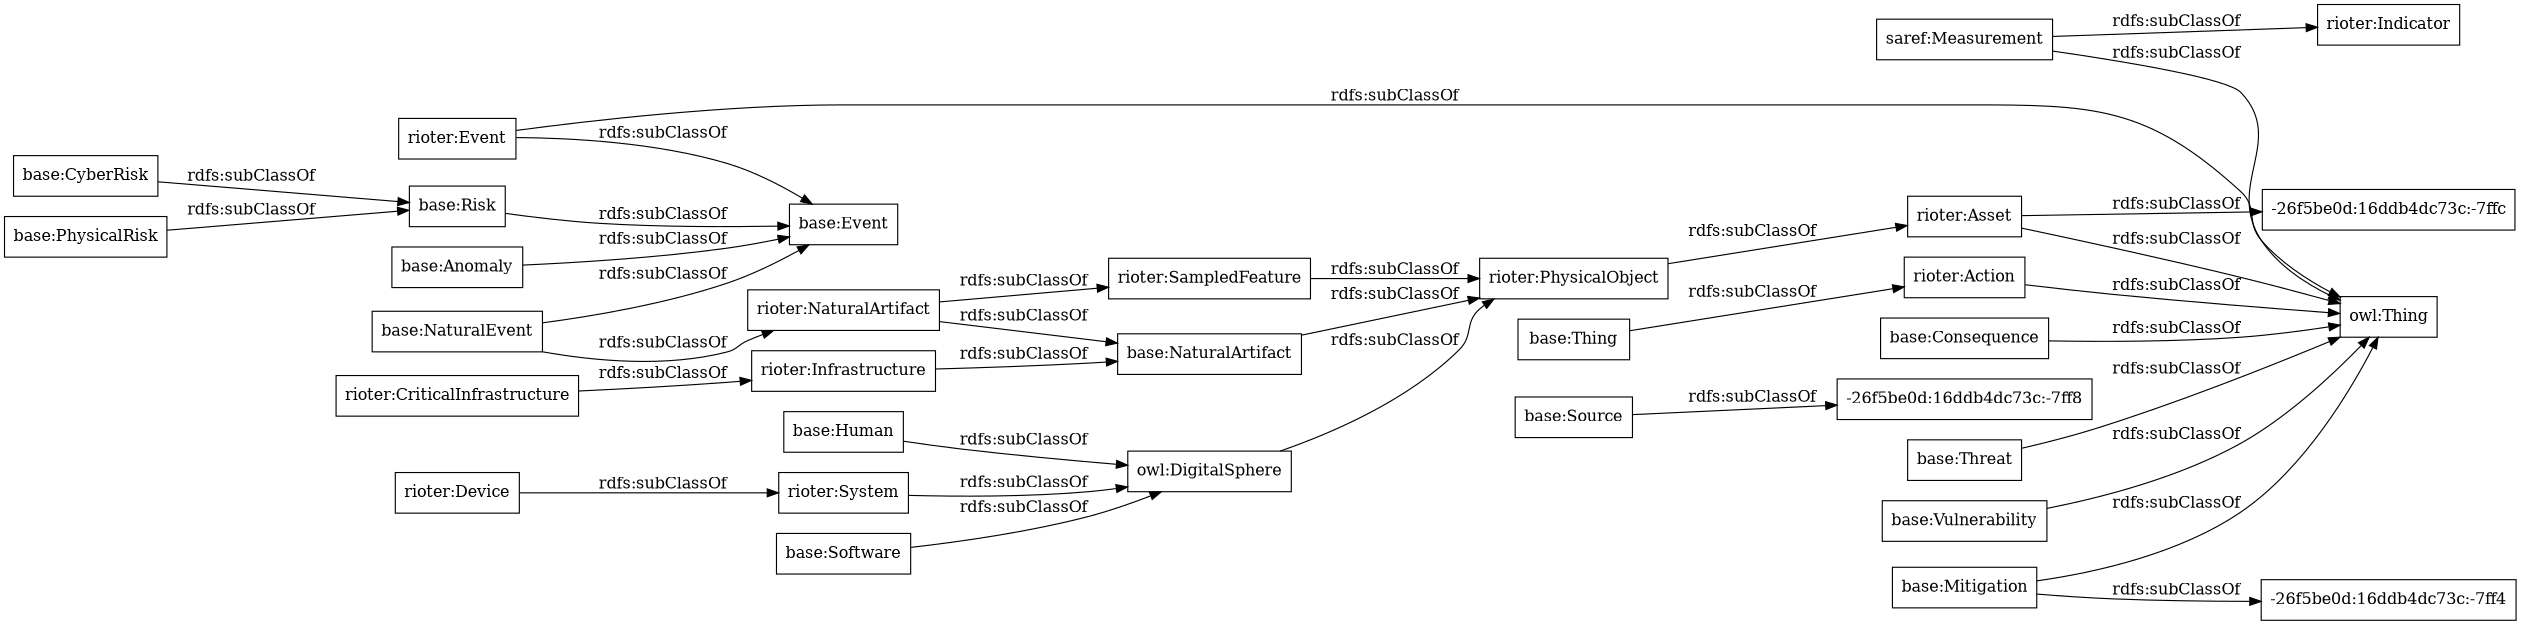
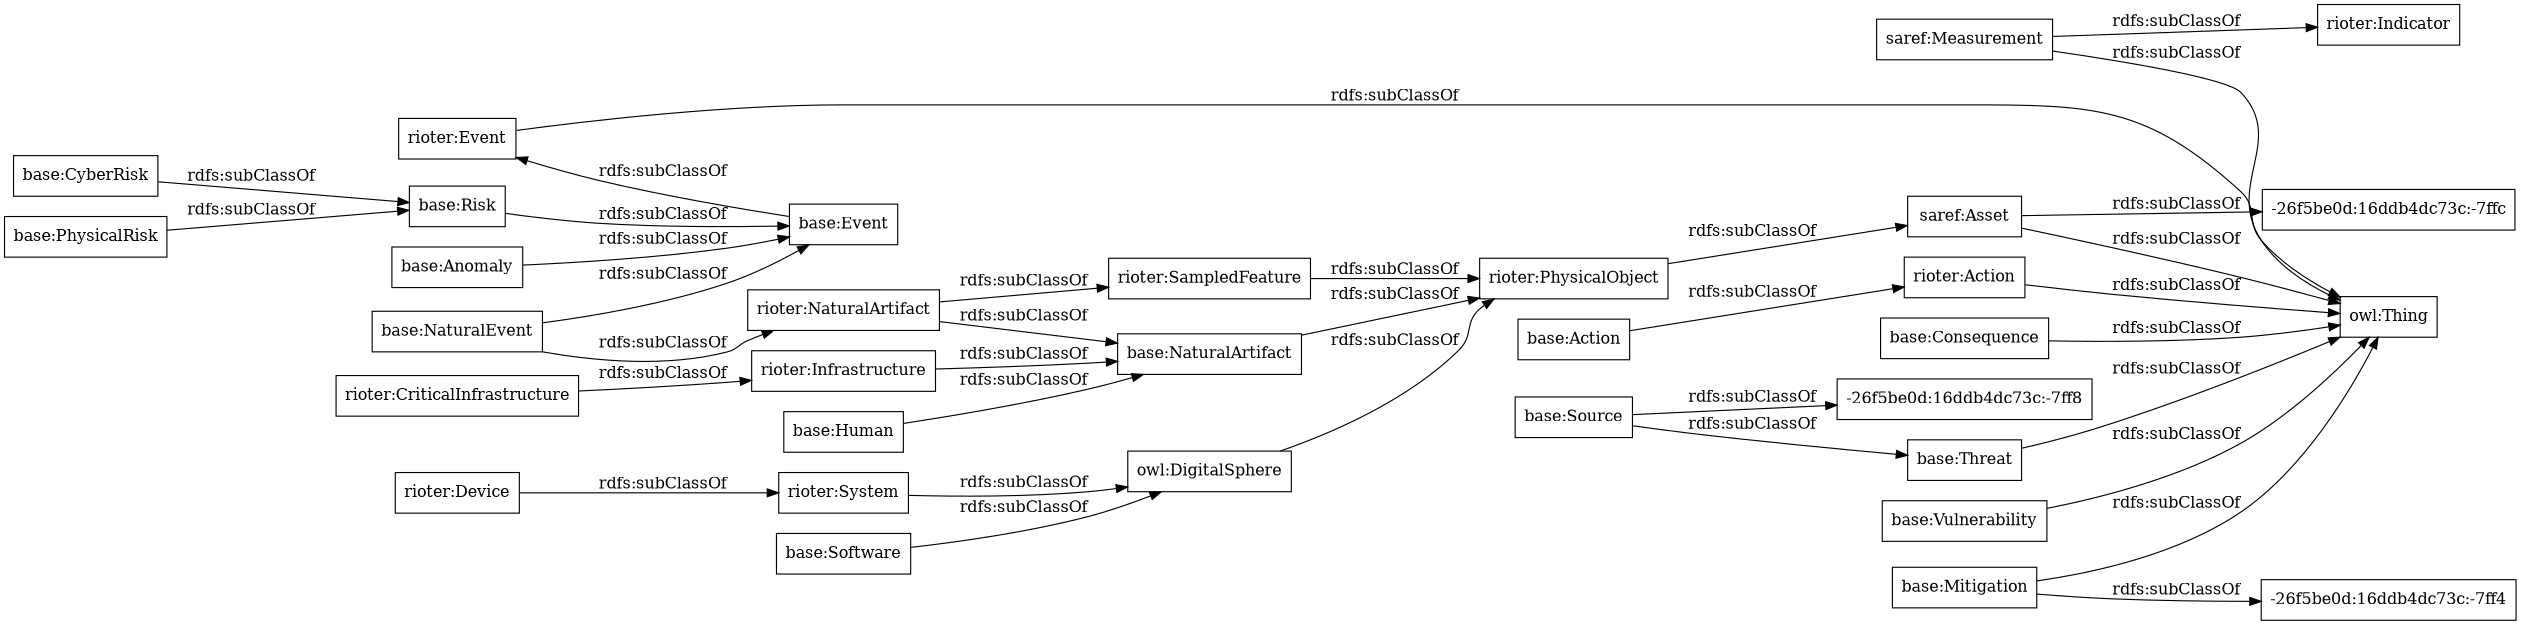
edge "rioter:Event" -> "base:Event": reversed
node "rioter:Asset": label "rioter:Asset" -> "saref:Asset"
node "base:Thing": label "base:Thing" -> "base:Action"
edge "base:Source" -> "base:Threat": added, label "rdfs:subClassOf"
edge "base:Human" -> "owl:DigitalSphere": now "base:Human" -> "base:NaturalArtifact"
